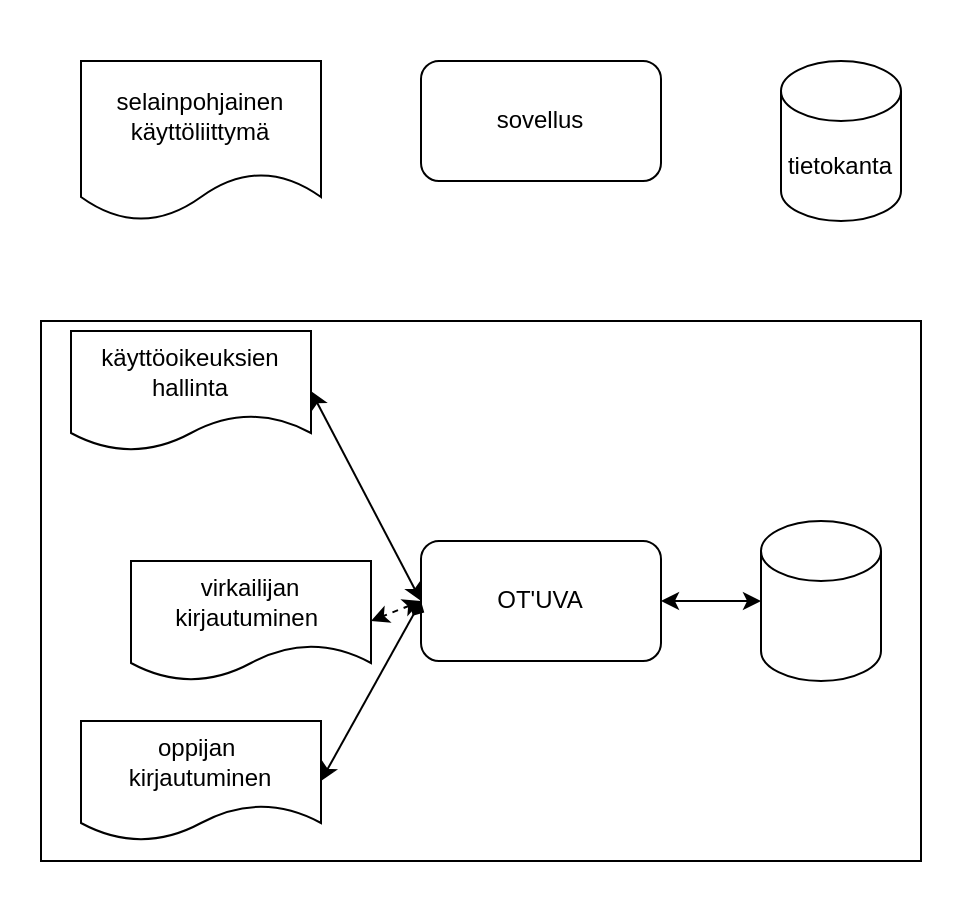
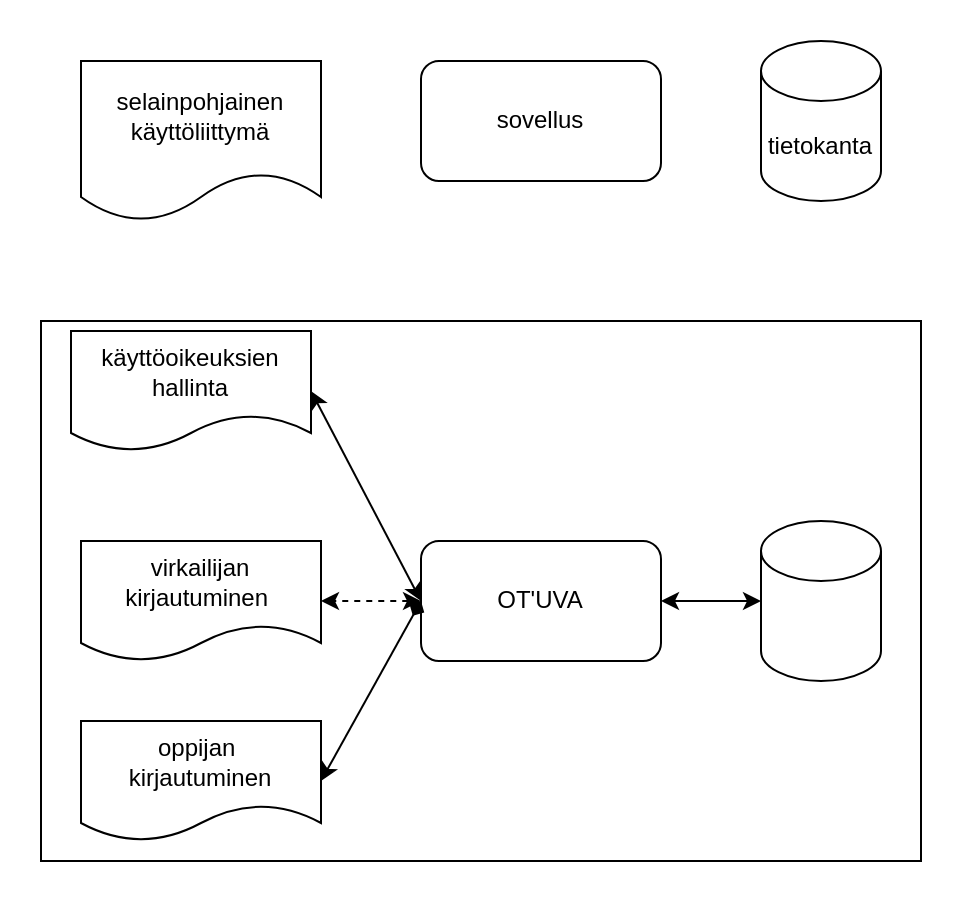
node "tietokanta": moved (841, 141) -> (821, 121)
node "virkailijan kirjautuminen": moved (251, 621) -> (201, 601)
